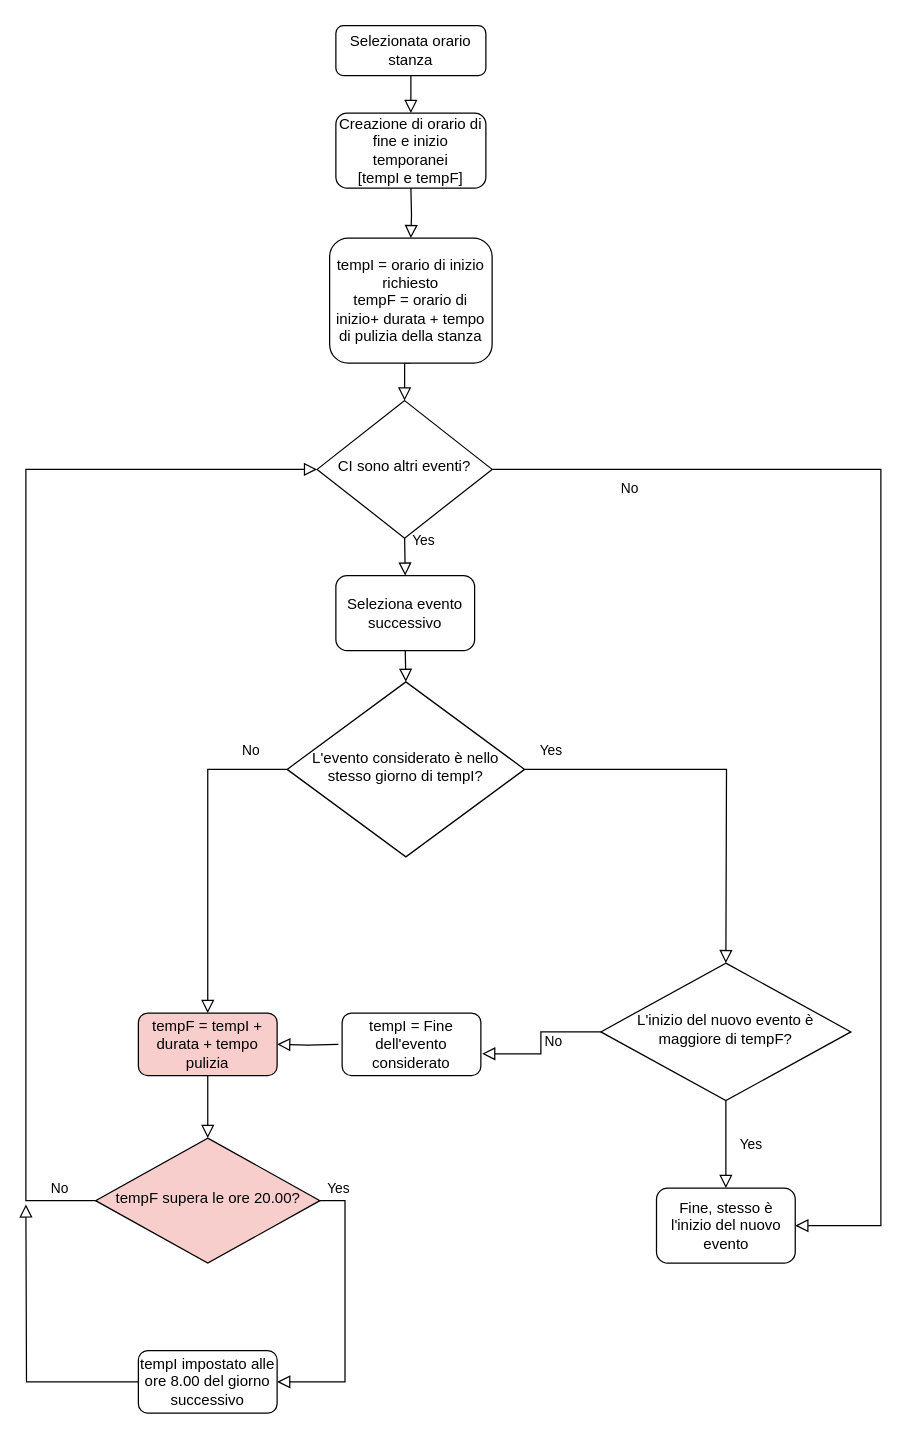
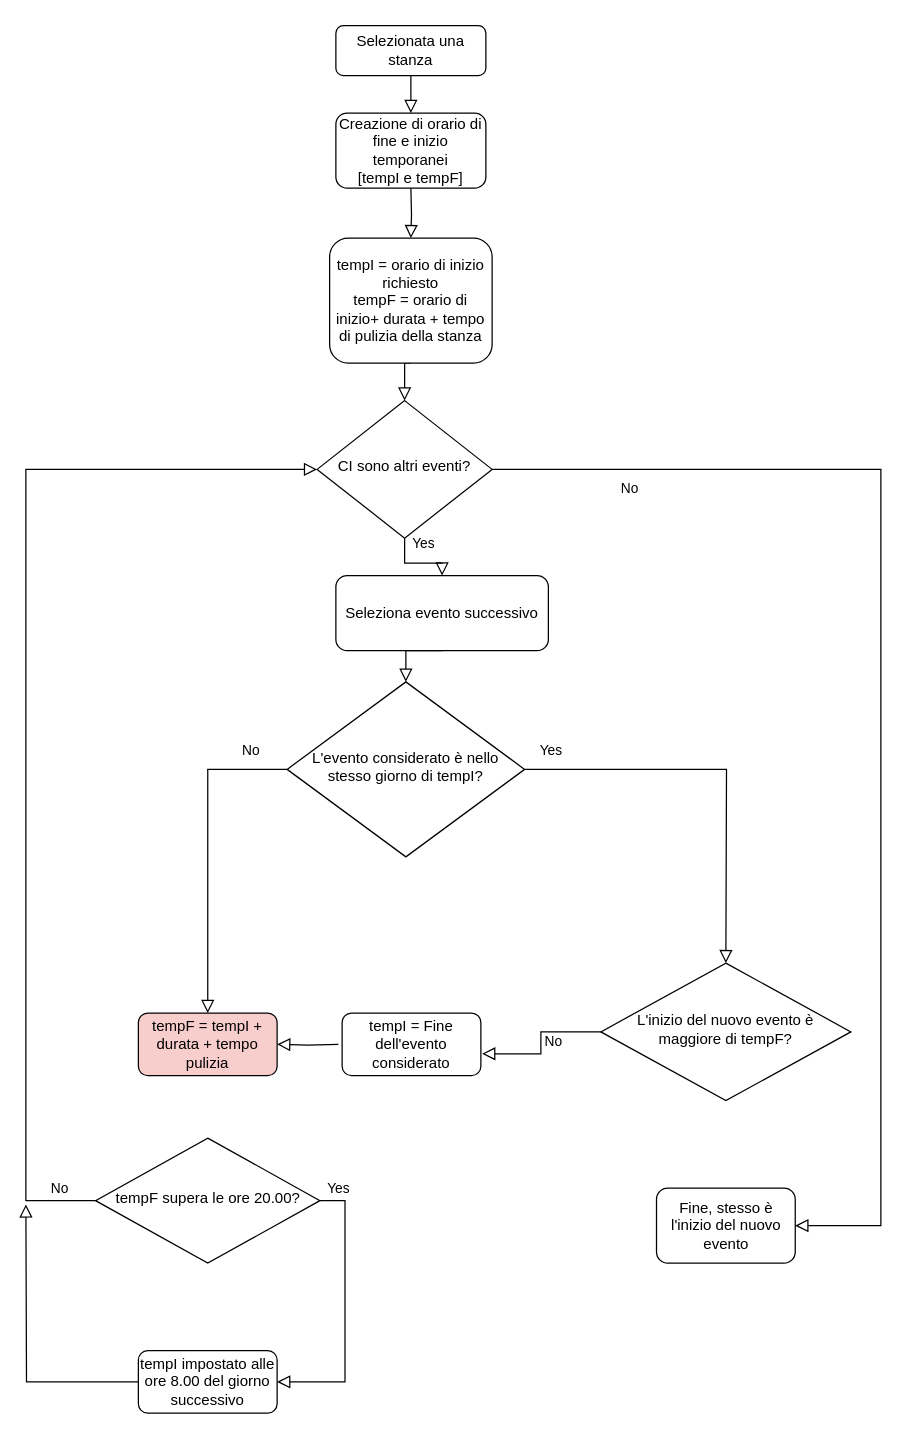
node "Selezionata orario stanza": label "Selezionata orario stanza" -> "Selezionata una stanza"
node "Seleziona evento successivo": size 139x75 -> 213x75
edge "tempF = tempI + durata + tempo pulizia" -> "tempF supera le ore 20.00?": removed
edge "L'inizio del nuovo evento è maggiore di tempF?" -> "Fine, stesso è l'inizio del nuovo evento": removed, label "Yes"
node "tempF supera le ore 20.00?": fillcolor #f8cecc -> #ffffff
